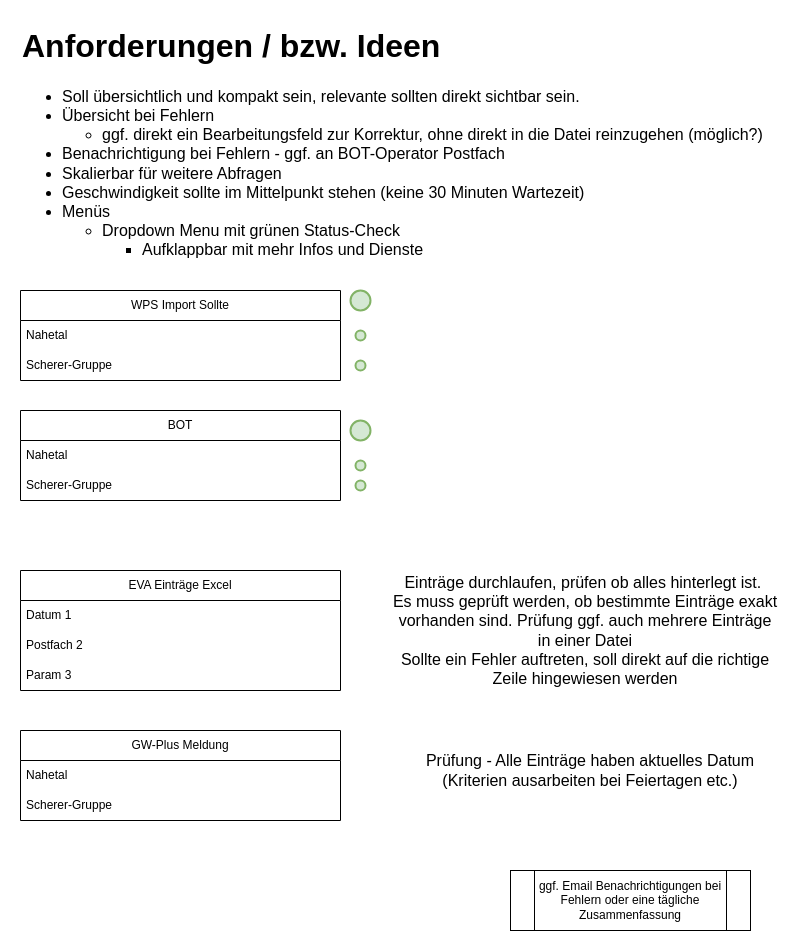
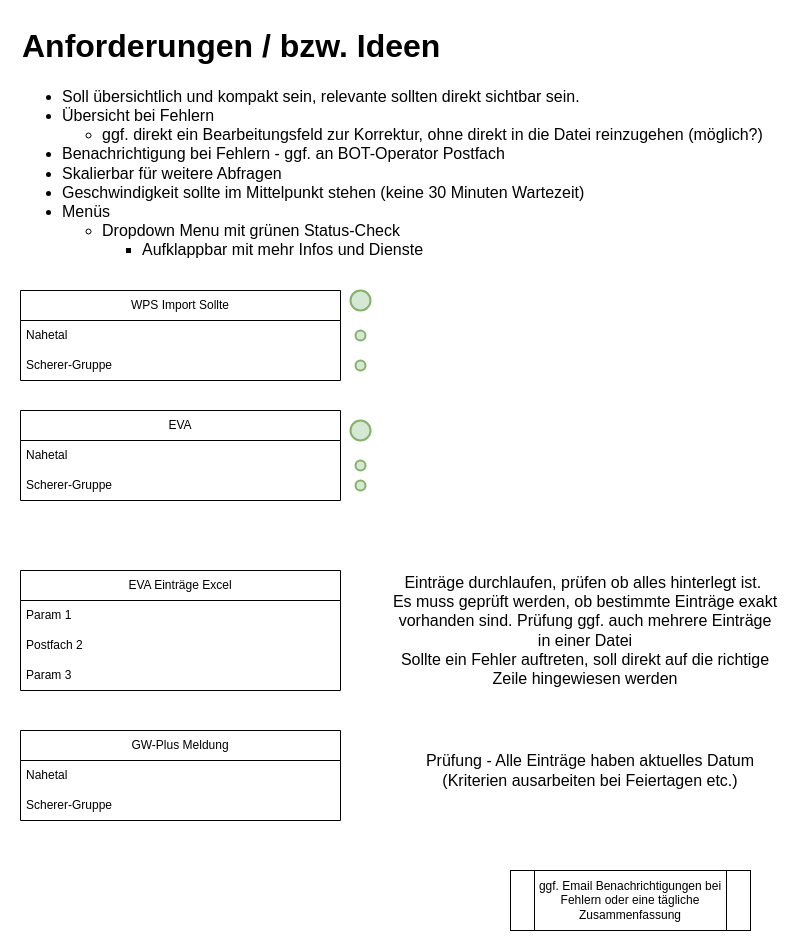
node "BOT": label "BOT" -> "EVA"
node "Datum 1": label "Datum 1" -> "Param 1"
